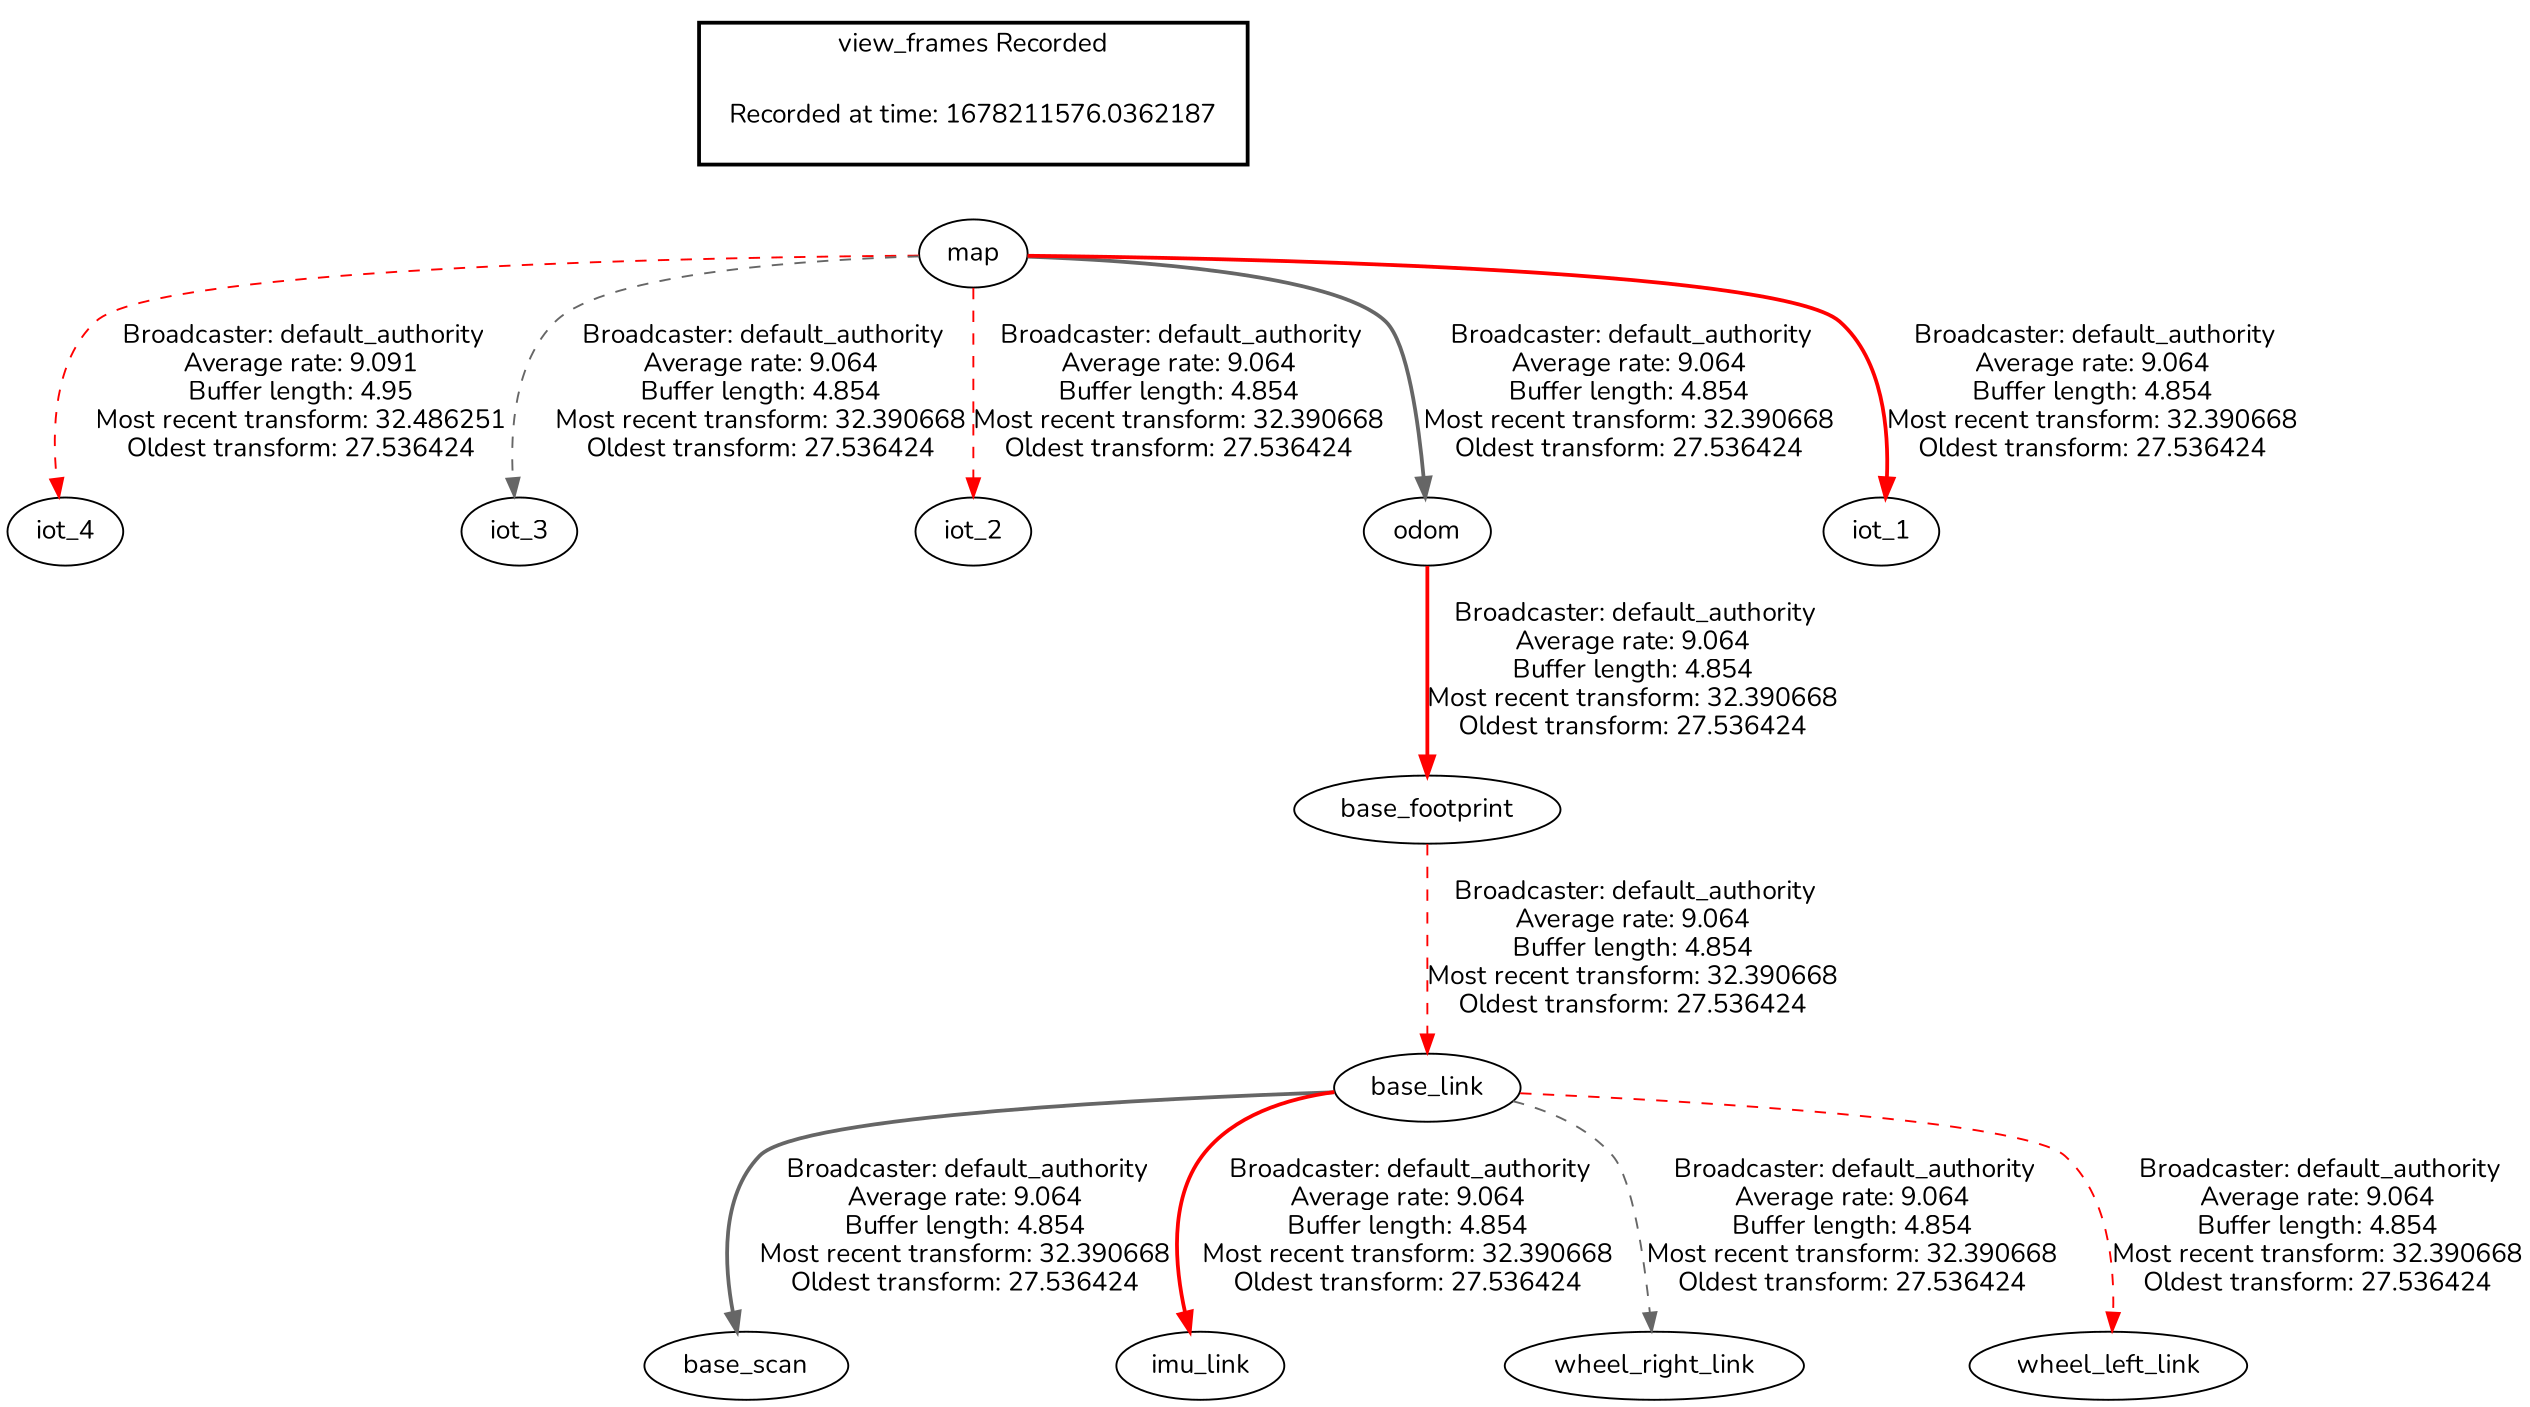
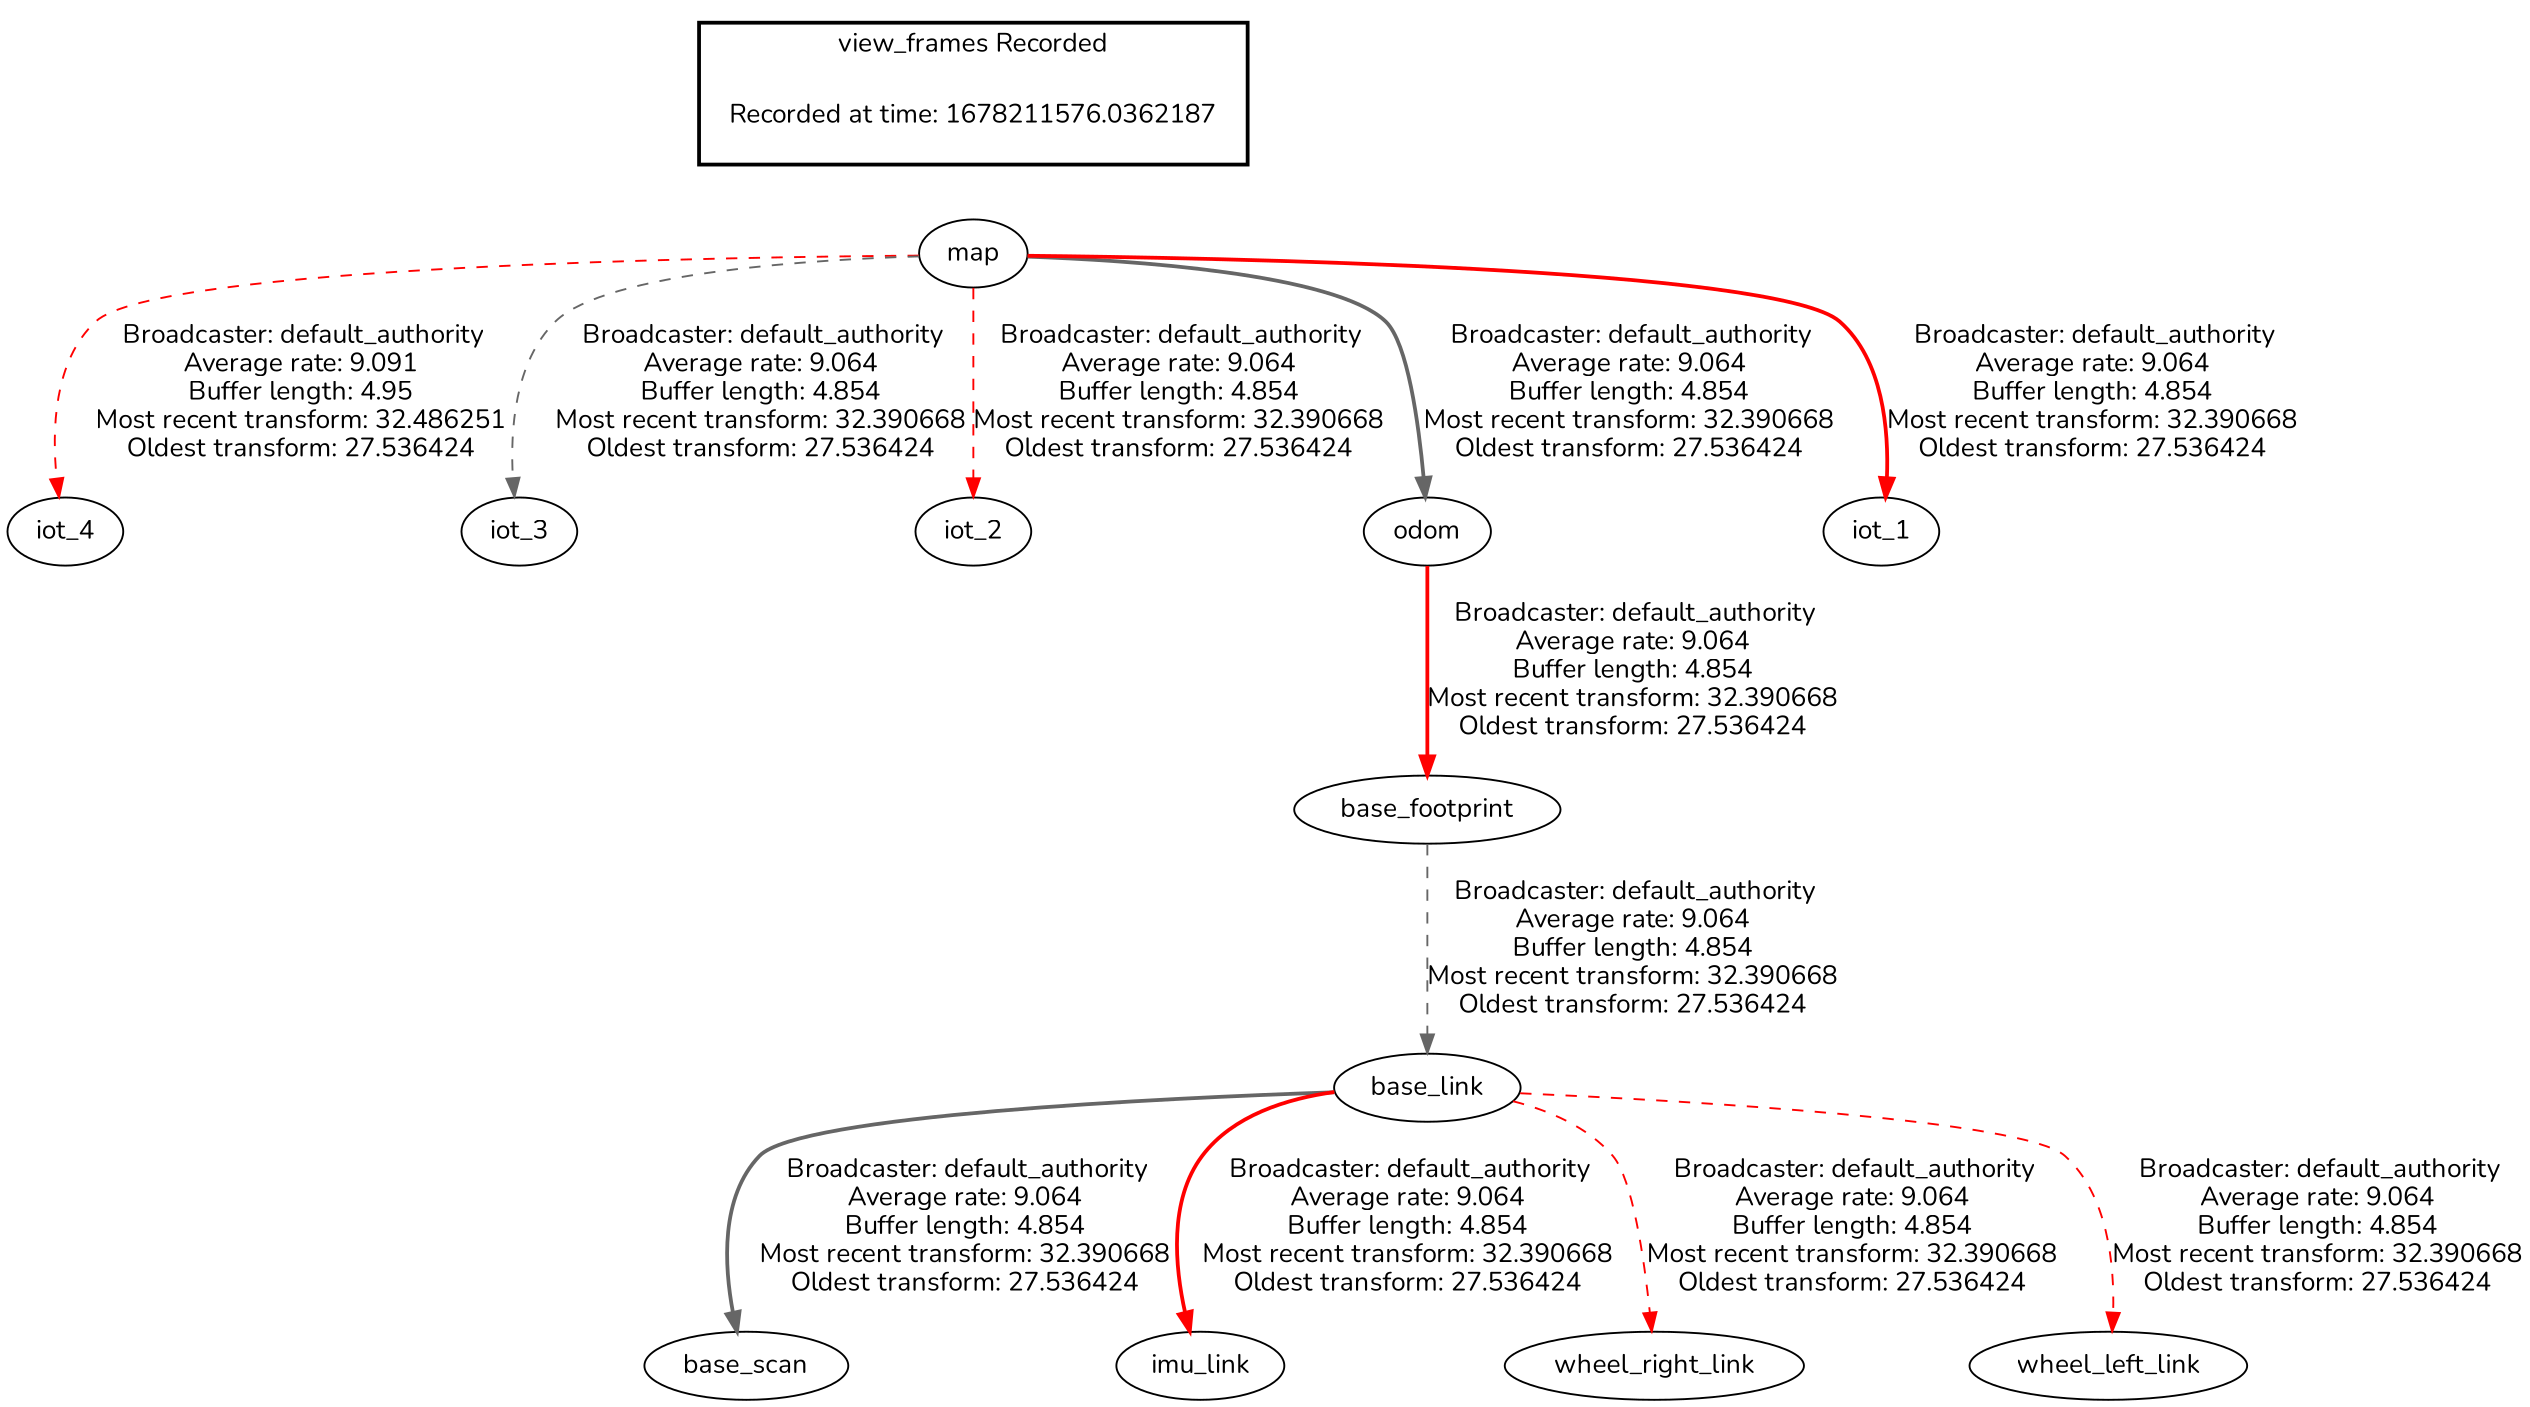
edge "base_footprint" -> "base_link": color red -> gray40
edge "base_link" -> "wheel_right_link": color gray40 -> red
